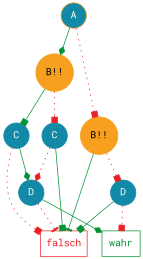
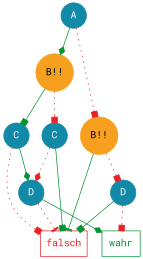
node "A": color #f79f1f -> #1289a7
